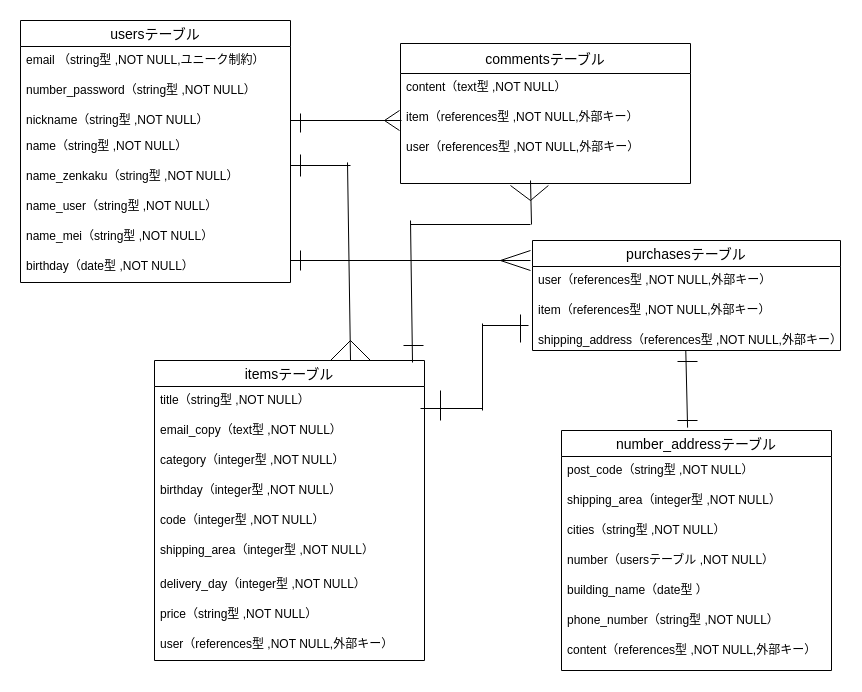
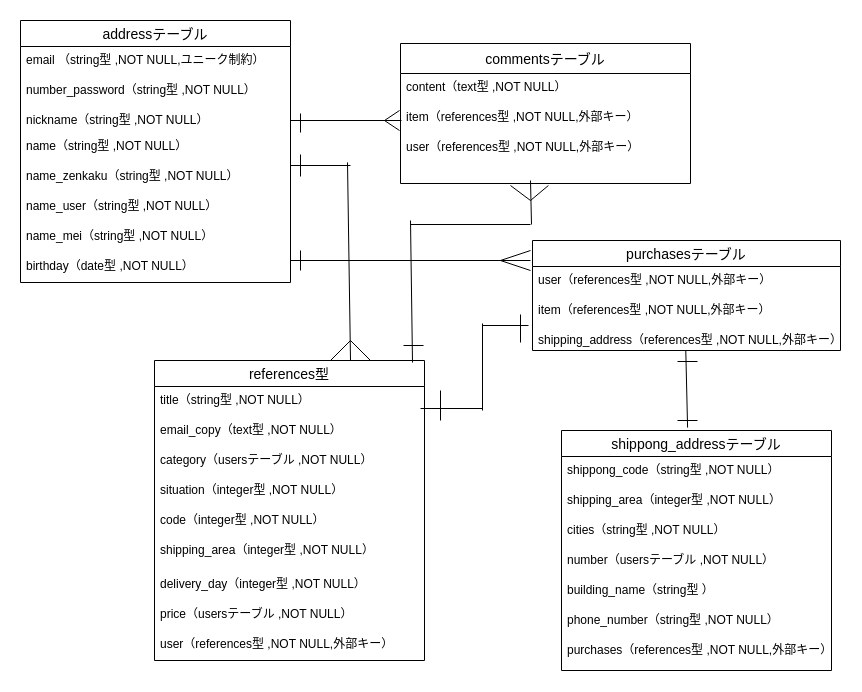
node "usersテーブル": label "usersテーブル" -> "addressテーブル"
node "itemsテーブル": label "itemsテーブル" -> "references型"
node "number_addressテーブル": label "number_addressテーブル" -> "shippong_addressテーブル"
node "category（integer型 ,NOT NULL）": label "category（integer型 ,NOT NULL）" -> "category（usersテーブル ,NOT NULL）"
node "post_code（string型 ,NOT NULL）": label "post_code（string型 ,NOT NULL）" -> "shippong_code（string型 ,NOT NULL）"
node "birthday（integer型 ,NOT NULL）": label "birthday（integer型 ,NOT NULL）" -> "situation（integer型 ,NOT NULL）"
node "building_name（date型 ）": label "building_name（date型 ）" -> "building_name（string型 ）"
node "price（string型 ,NOT NULL）": label "price（string型 ,NOT NULL）" -> "price（usersテーブル ,NOT NULL）"
node "content（references型 ,NOT NULL,外部キー）": label "content（references型 ,NOT NULL,外部キー）" -> "purchases（references型 ,NOT NULL,外部キー）"
